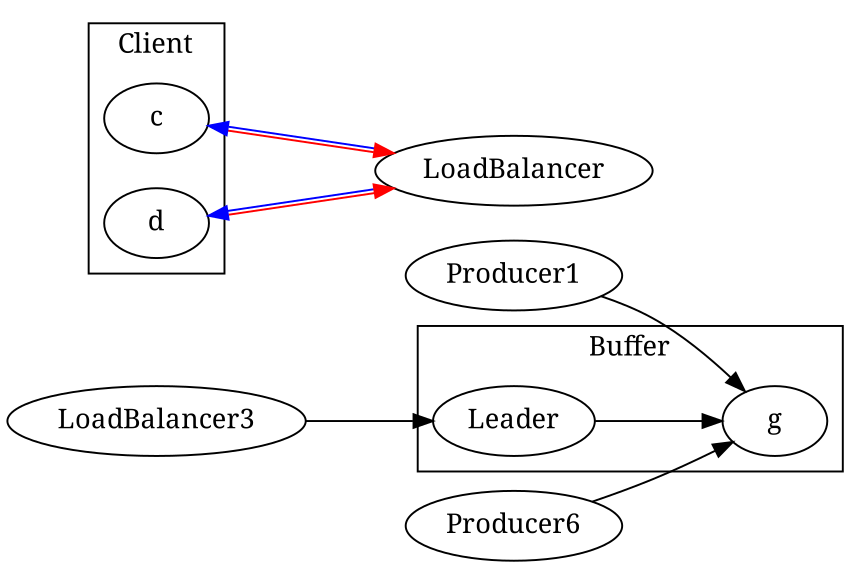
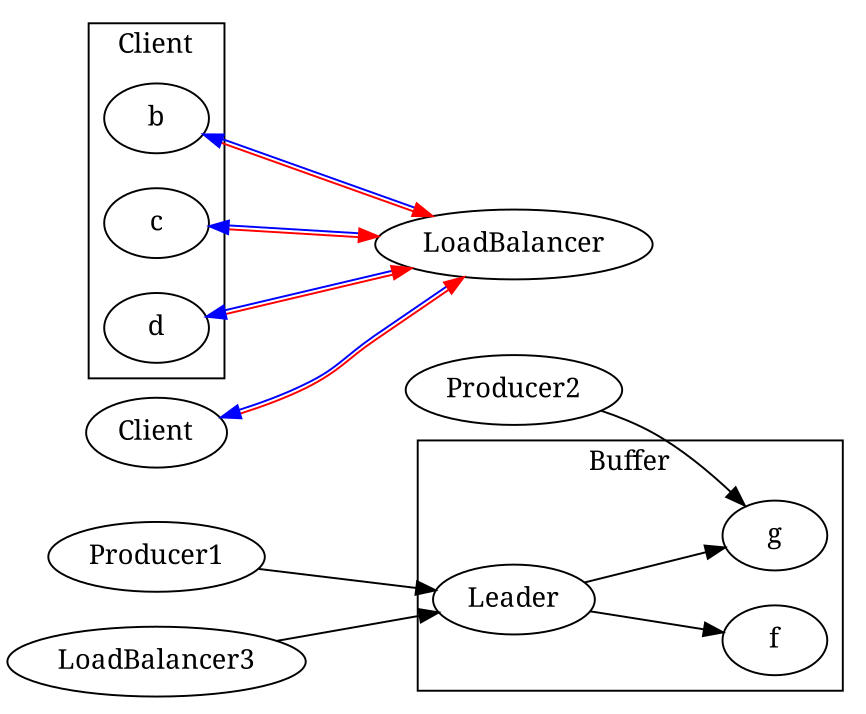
node "b": added
edge "Producer1" -> "g": now "Producer1" -> "Leader"
node "Client": added
node "Producer6": label "Producer6" -> "Producer2"
node "f": added
